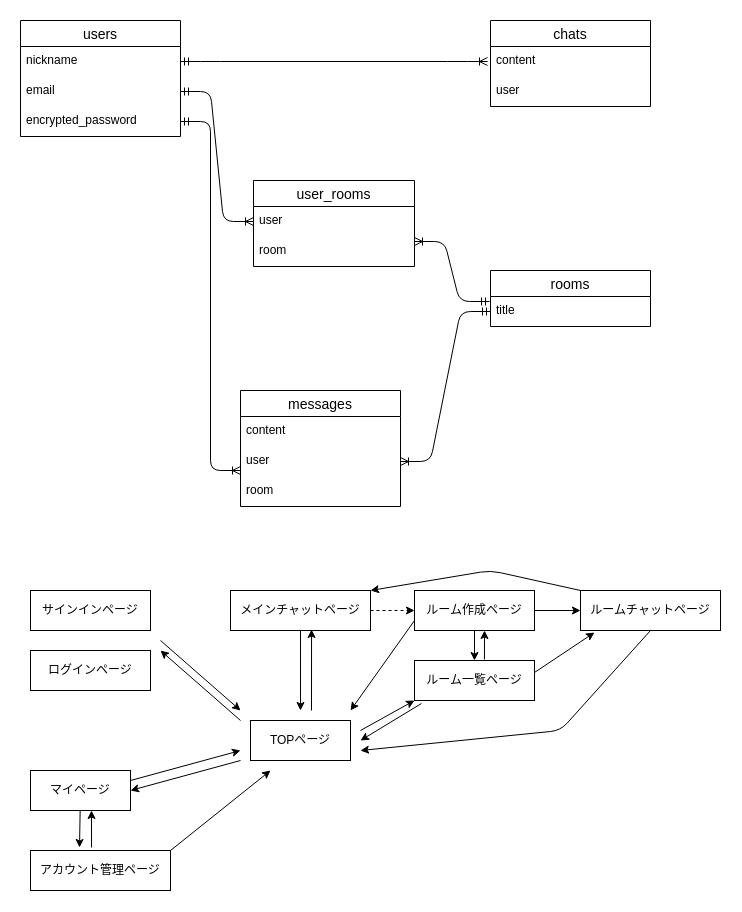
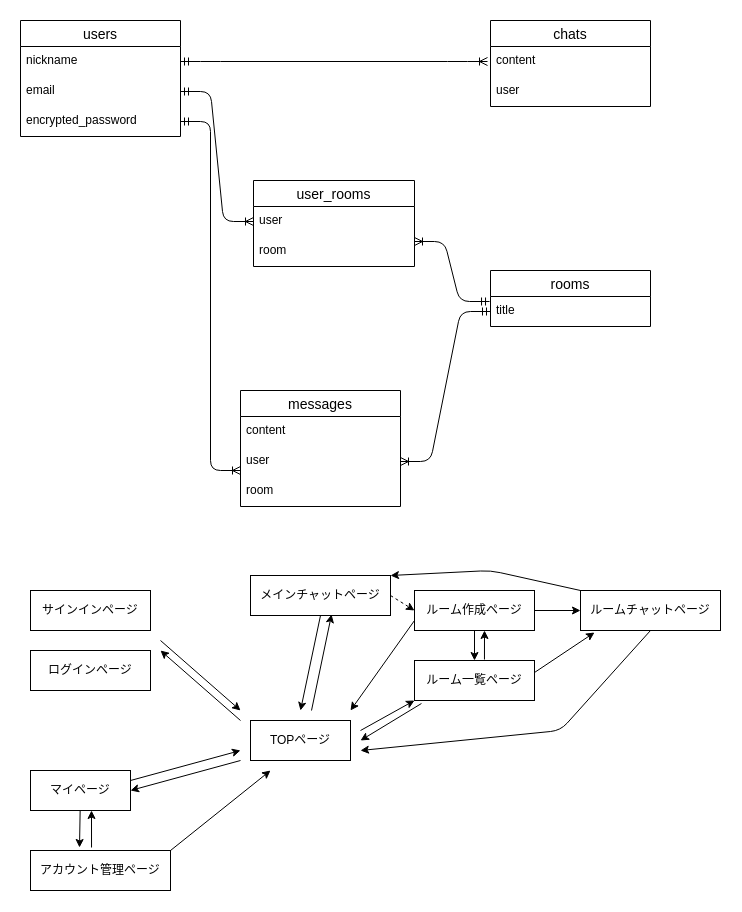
node "メインチャットページ": moved (301, 611) -> (321, 596)
